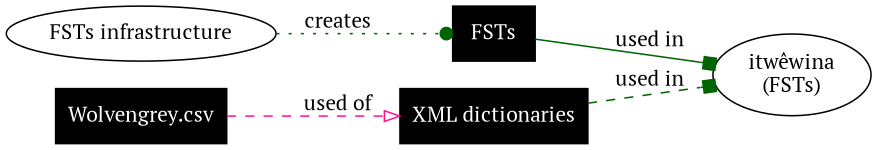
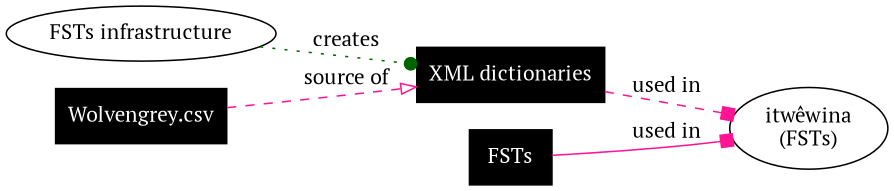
edge "FSTs infrastructure" -> "FSTs": now "FSTs infrastructure" -> "XML dictionaries"
edge "FSTs" -> "itwêwina": color darkgreen -> deeppink
edge "XML dictionaries" -> "itwêwina": color darkgreen -> deeppink
edge "Wolvengrey.csv" -> "XML dictionaries": label "used of" -> "source of"
